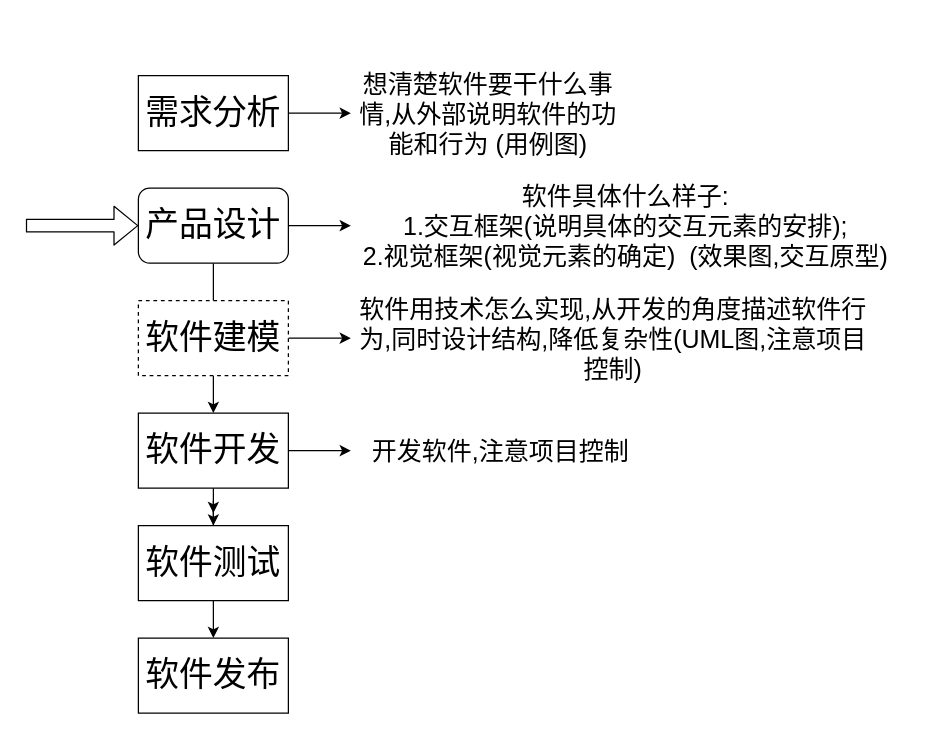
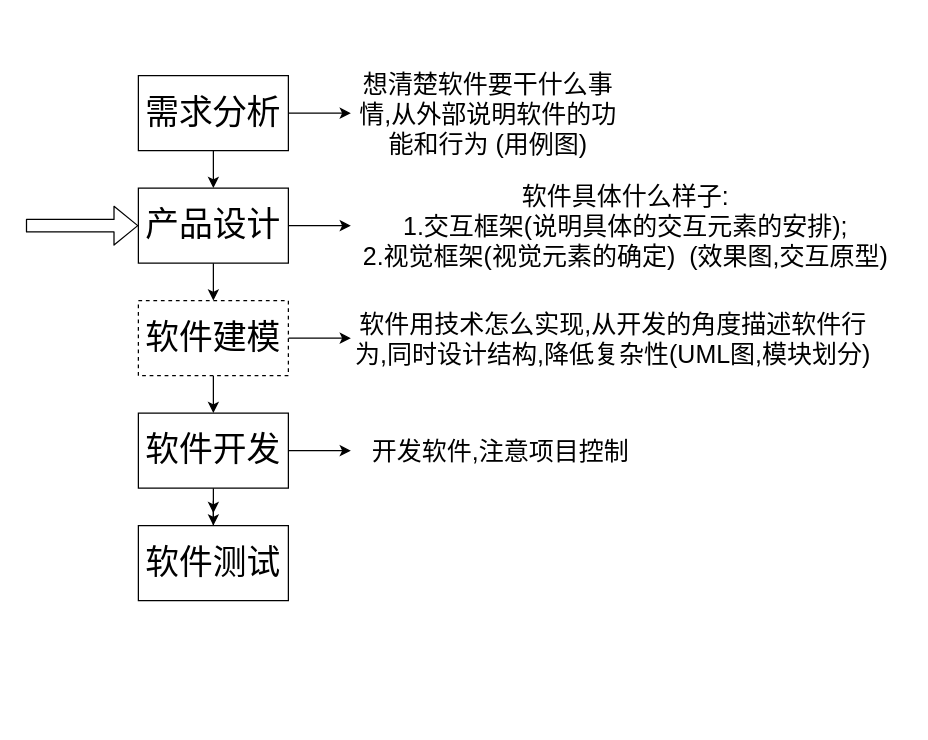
edge "需求分析" -> "产品设计": added
node "产品设计": shape rounded rectangle -> rectangle
edge "产品设计" -- "软件建模": arrowhead none -> classic
node "软件用技术怎么实现,从开发的角度描述软件行为,同时设计结构,降低复杂性(UML图,注意项目控制)": label "软件用技术怎么实现,从开发的角度描述软件行为,同时设计结构,降低复杂性(UML图,注意项目控制)" -> "软件用技术怎么实现,从开发的角度描述软件行为,同时设计结构,降低复杂性(UML图,模块划分)"
edge "软件测试" -> "软件发布": removed
node "软件发布": removed
